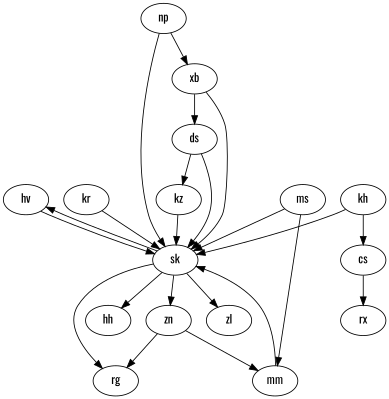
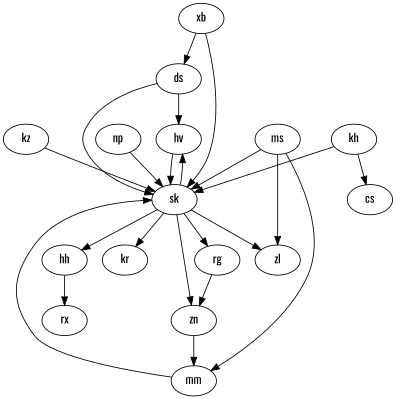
edge "np" -> "xb": removed
edge "ds" -> "kz": now "ds" -> "hv"
edge "ms" -> "zl": added
edge "kr" -> "sk": reversed
edge "cs" -> "rx": now "hh" -> "rx"
edge "zn" -> "rg": reversed
